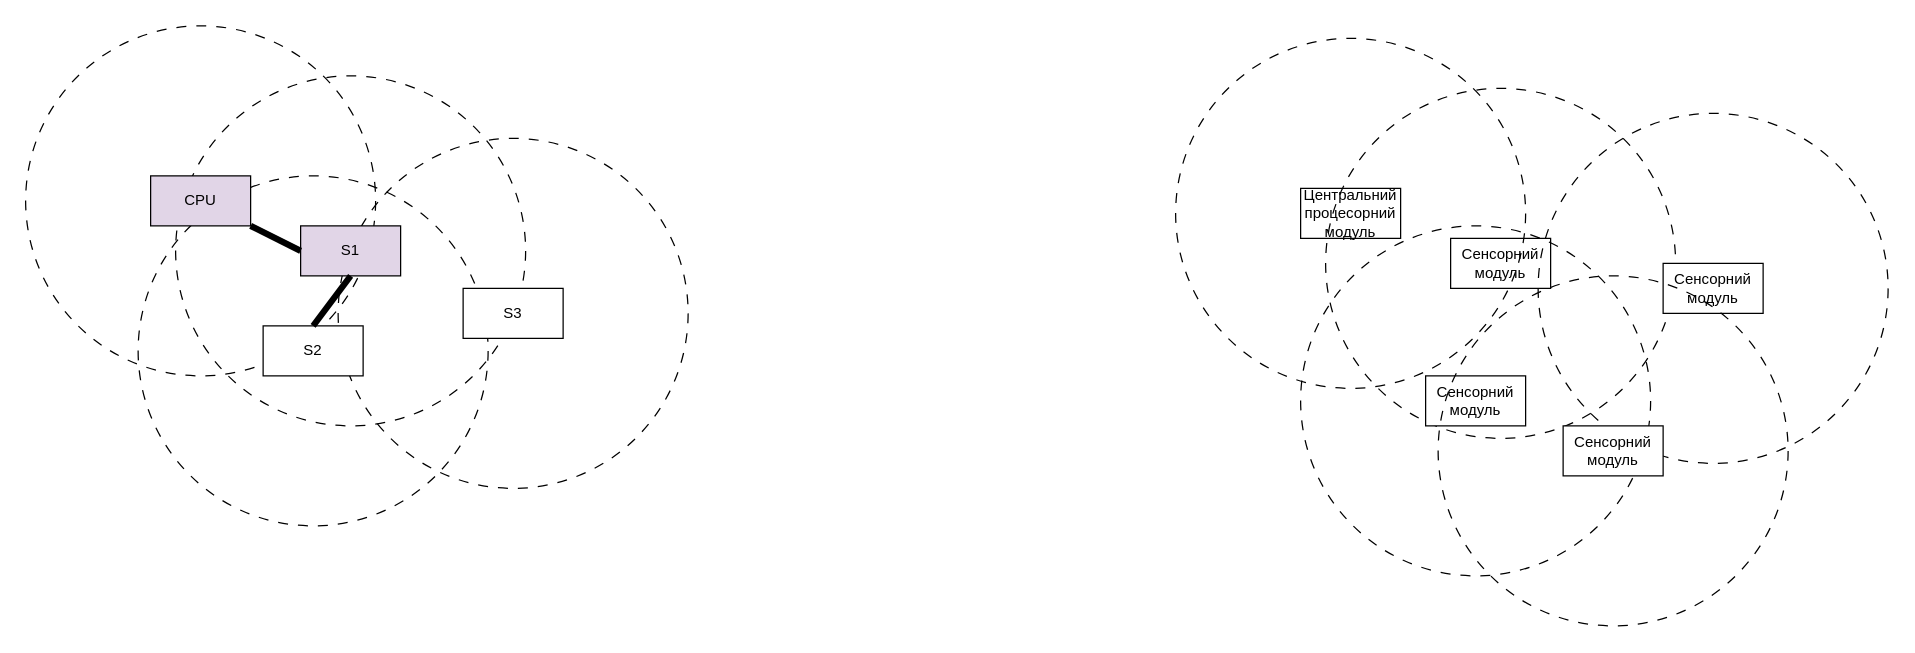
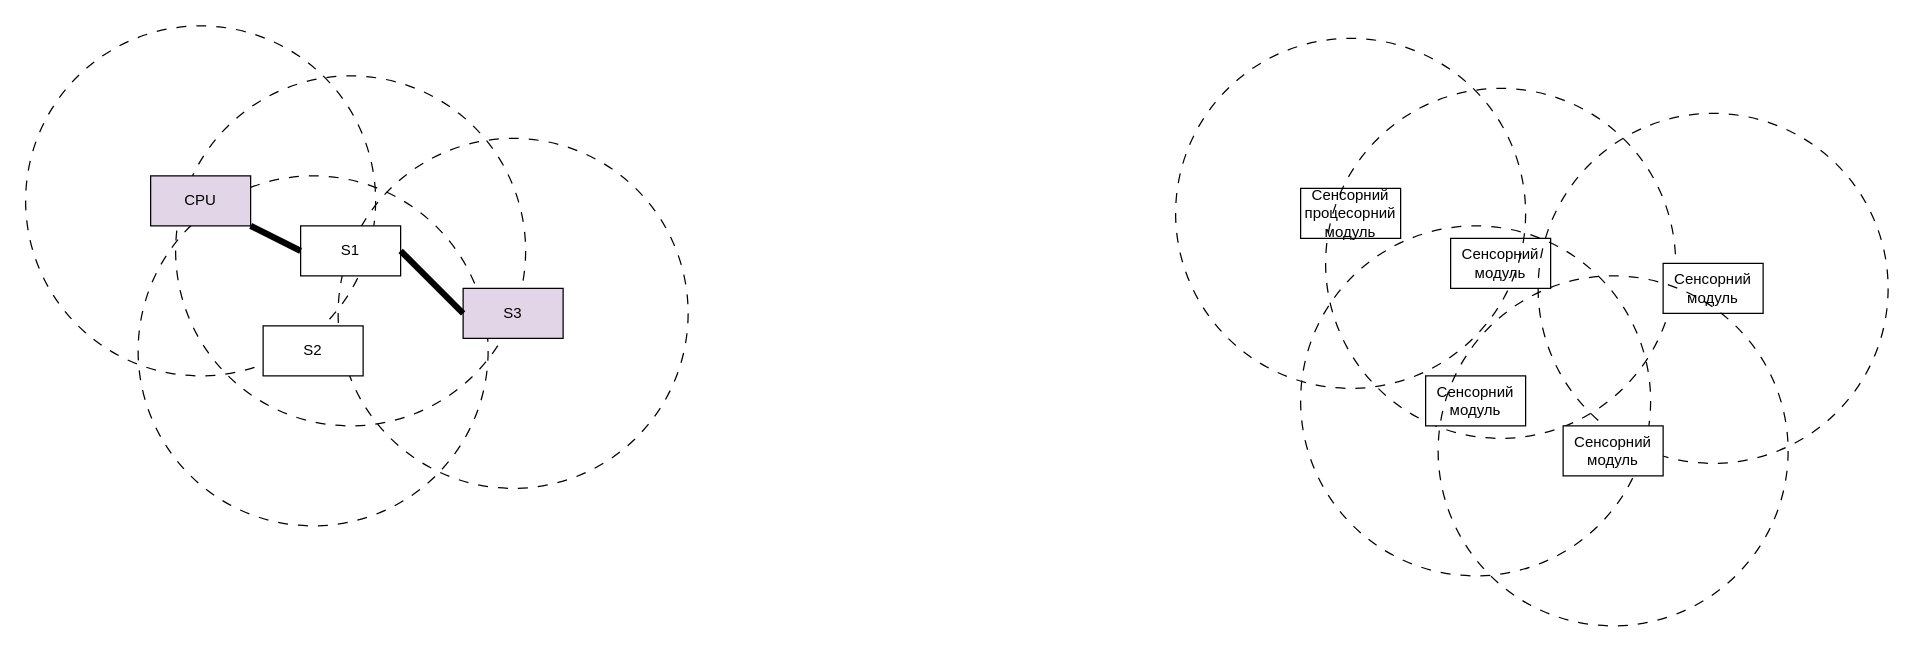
node "Центральний процесорний модуль": label "Центральний процесорний модуль" -> "Сенсорний процесорний модуль"
node "S1": fillcolor #e1d5e7 -> #ffffff
edge "S1" -- "S3": added
edge "S1" -- "S2": removed
node "S3": fillcolor #ffffff -> #e1d5e7
